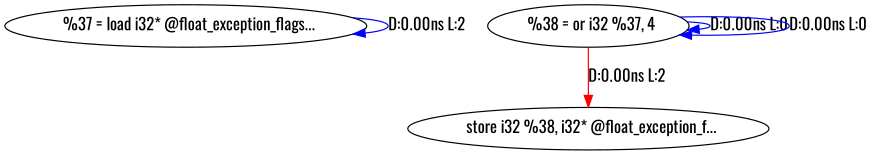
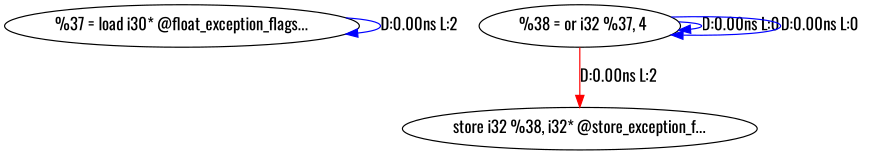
node "%37 = load i32* @float_exception_flags...": label "%37 = load i32* @float_exception_flags..." -> "%37 = load i30* @float_exception_flags..."
node "store i32 %38, i32* @float_exception_f...": label "store i32 %38, i32* @float_exception_f..." -> "store i32 %38, i32* @store_exception_f..."
